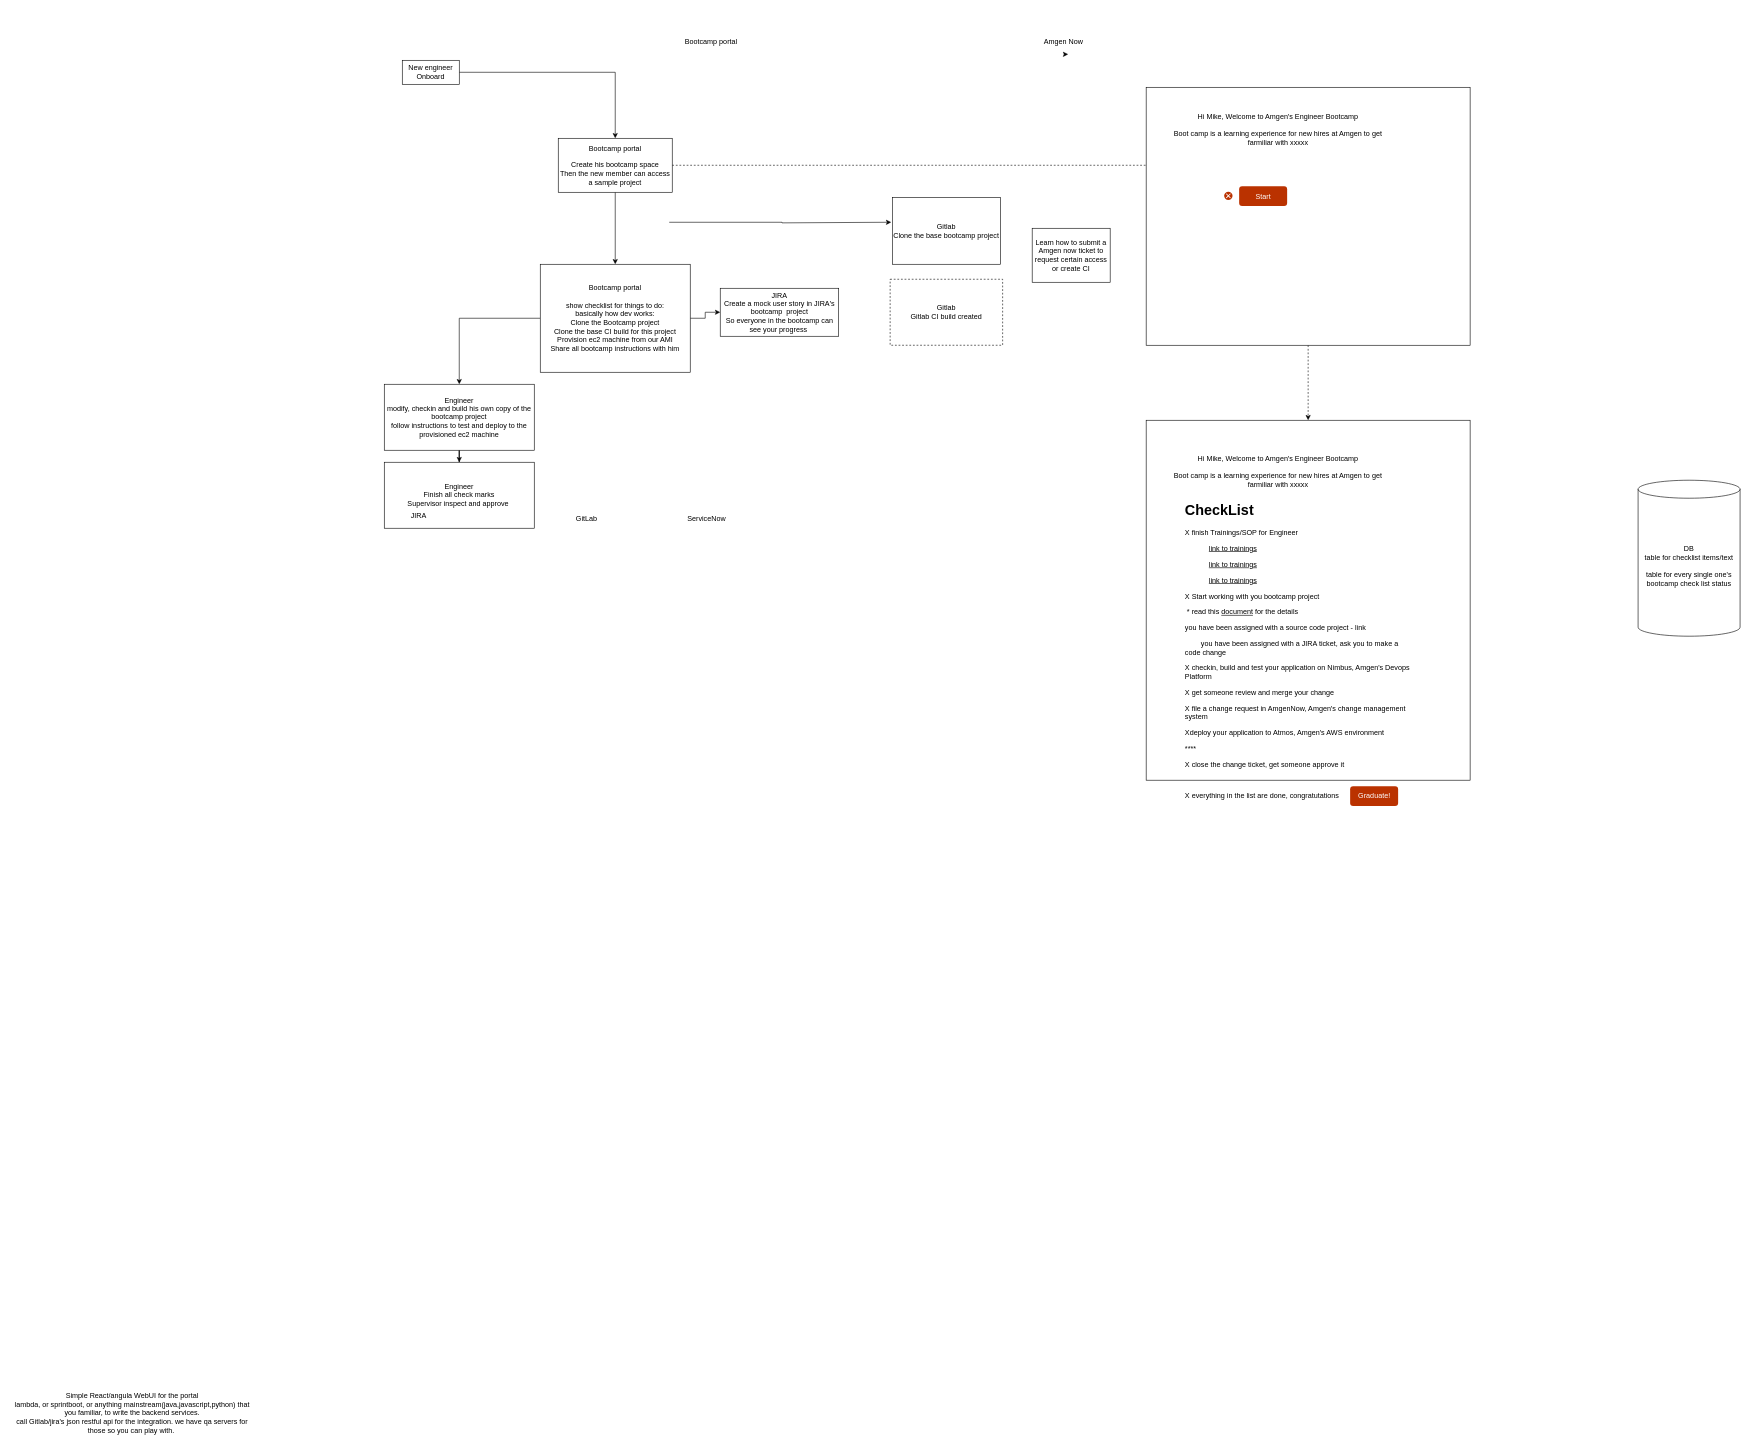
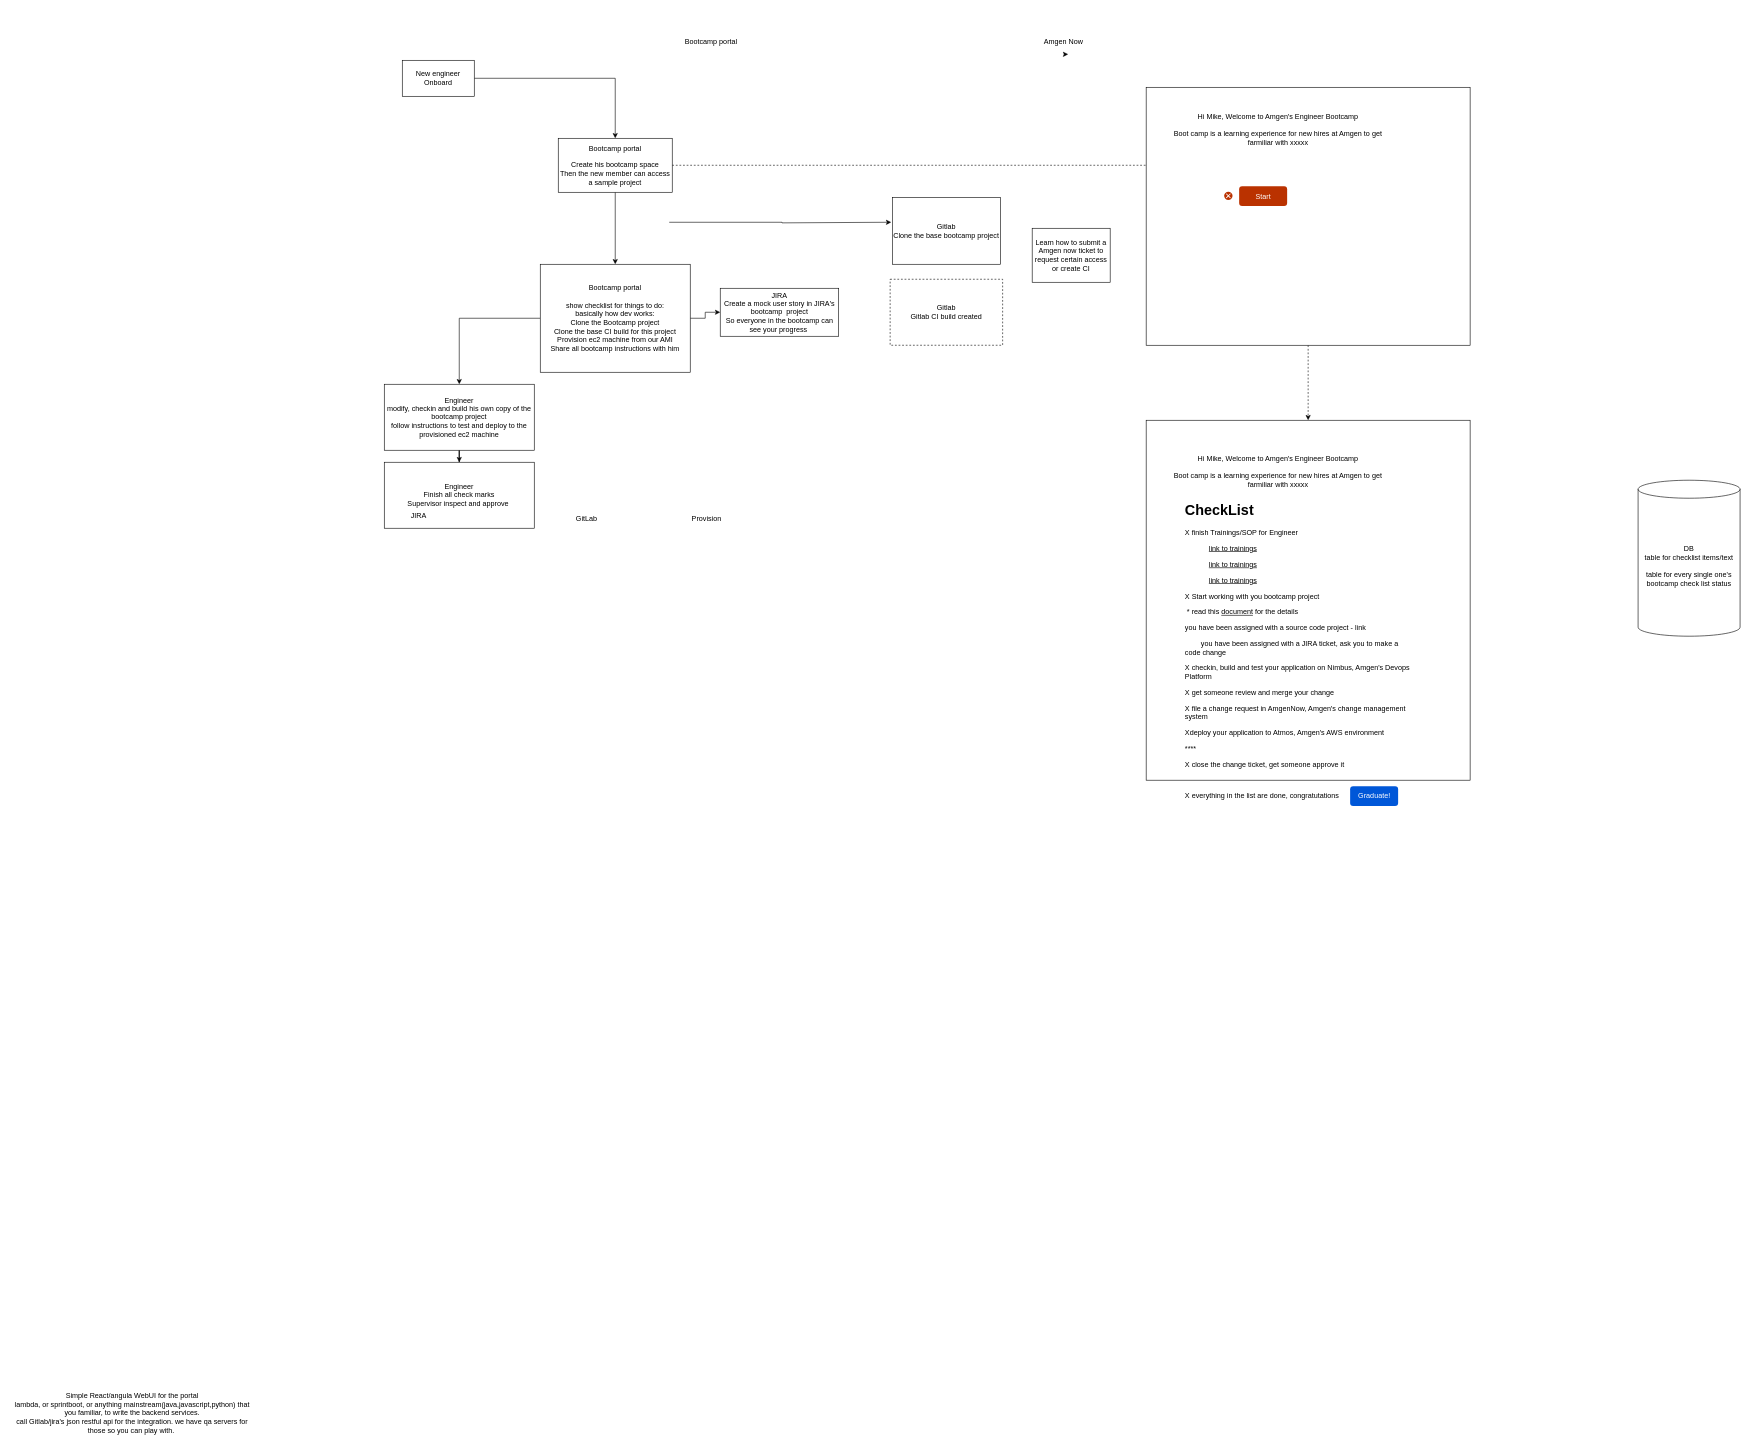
node "New engineer Onboard": size 57x24 -> 72x36
node "ServiceNow": label "ServiceNow" -> "Provision"
node "Graduate!": fillcolor #ba3200 -> #0057d8
